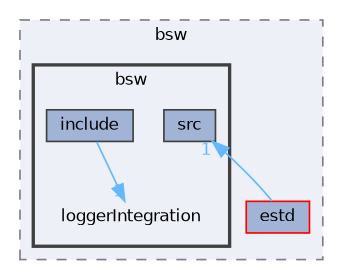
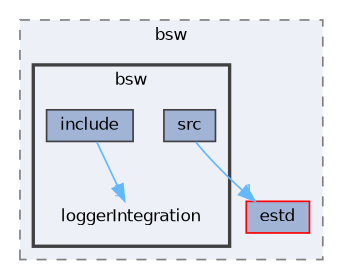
edge "estd" -> "src": reversed
